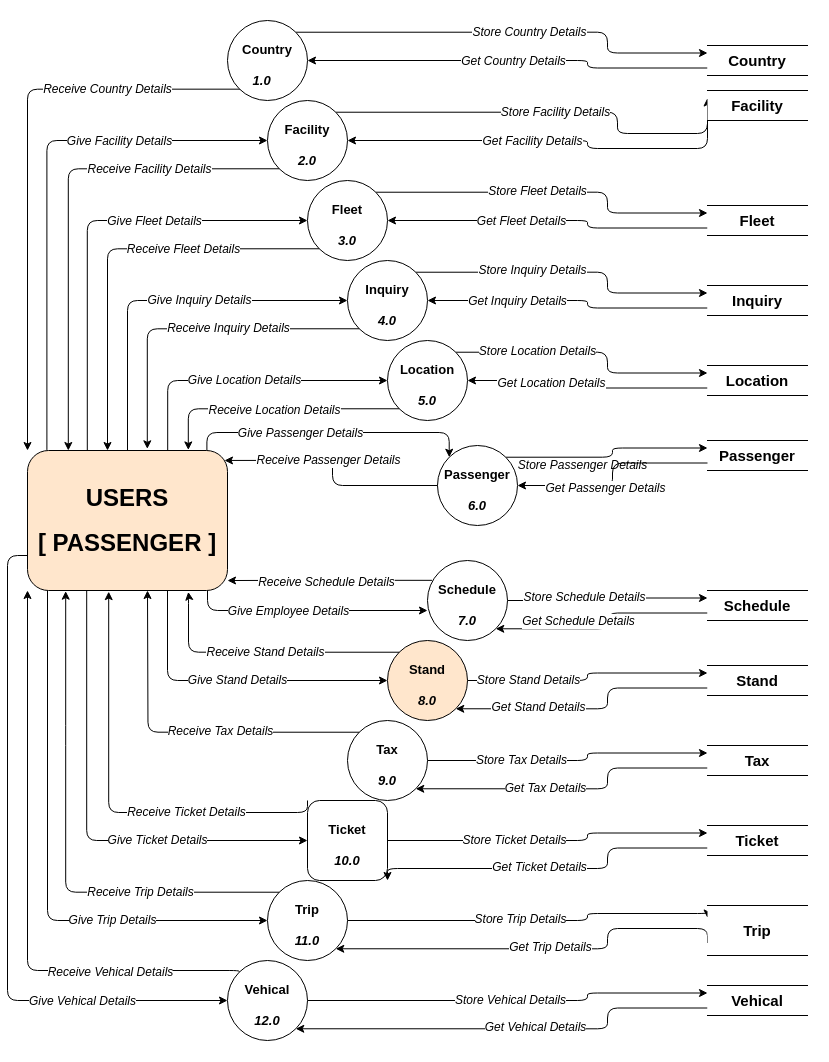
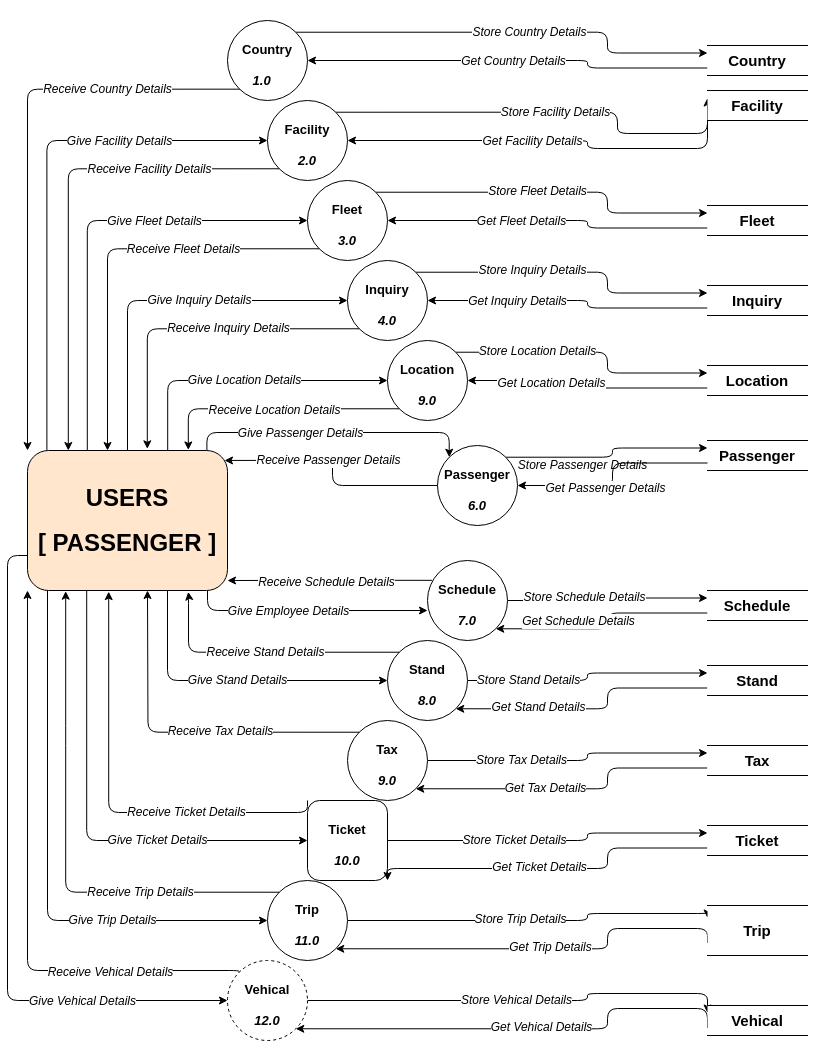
node "Location 5.0": label "Location 5.0" -> "Location 9.0"
node "Stand 8.0": fillcolor #ffe6cc -> #ffffff
node "Vehical 12.0": style solid -> dashed
node "Vehical": moved (758, 1001) -> (758, 1021)
